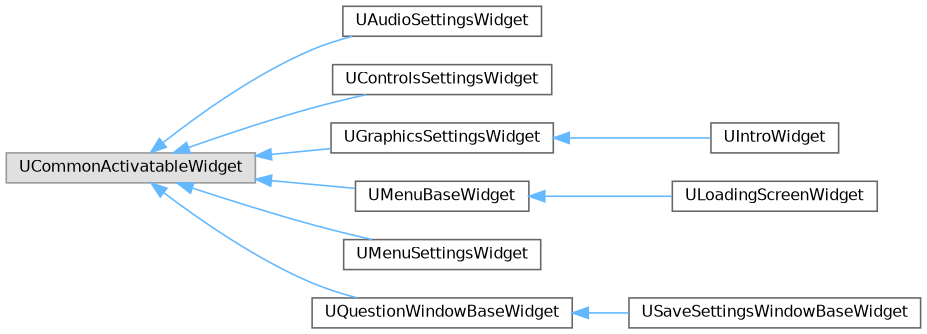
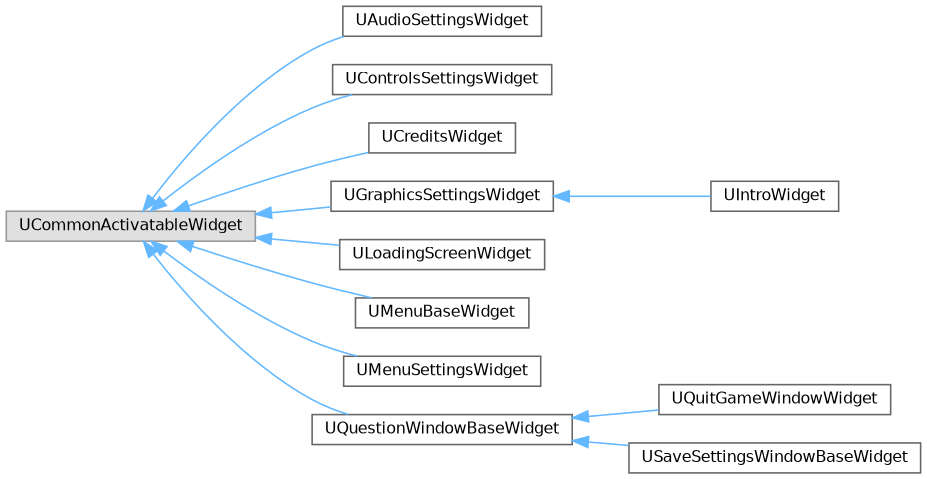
node "UCreditsWidget": added
edge "ULoadingScreenWidget" -> "UMenuBaseWidget": now "ULoadingScreenWidget" -> "UCommonActivatableWidget"
node "UQuitGameWindowWidget": added
